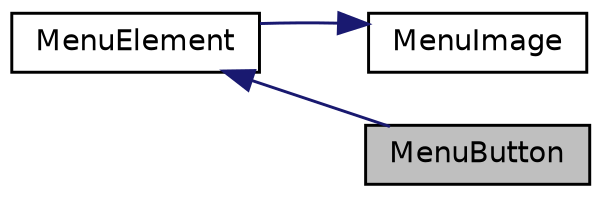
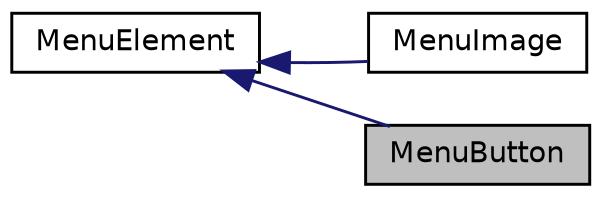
edge "MenuElement" -> "MenuImage": reversed
